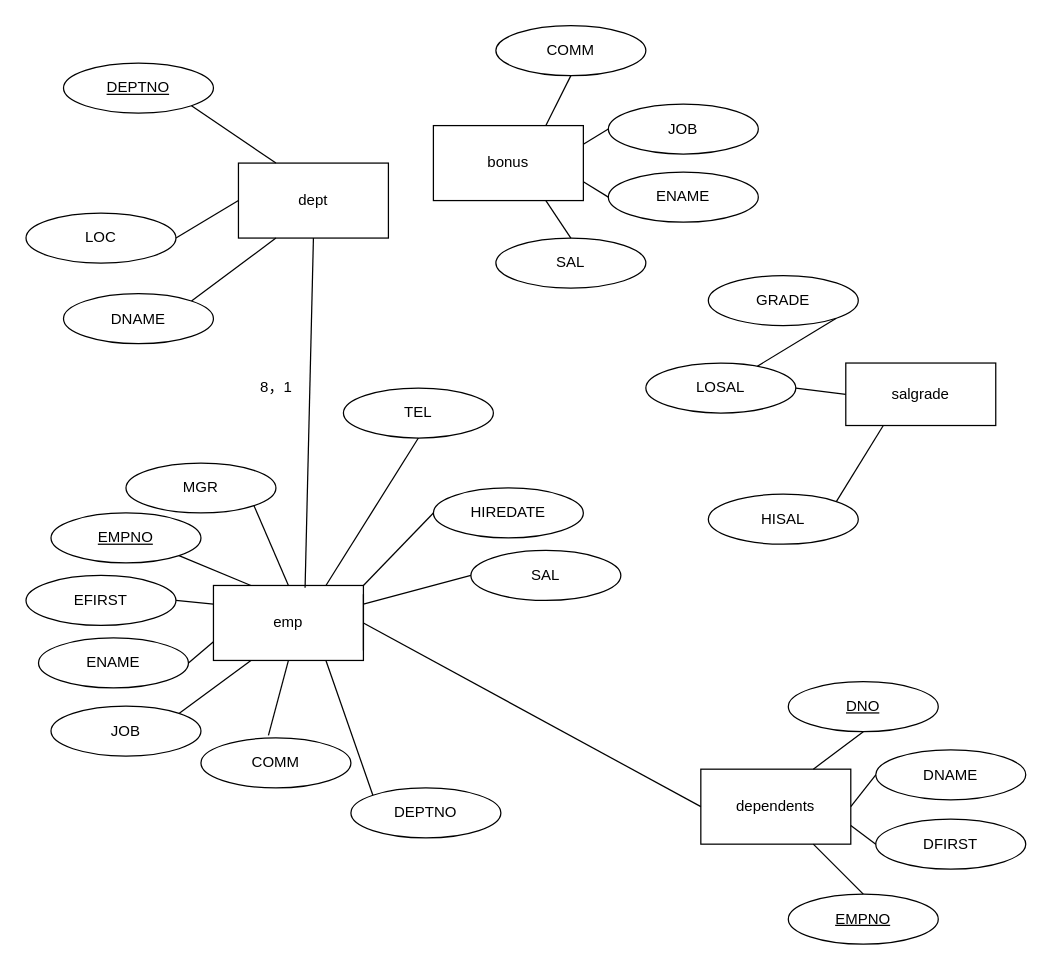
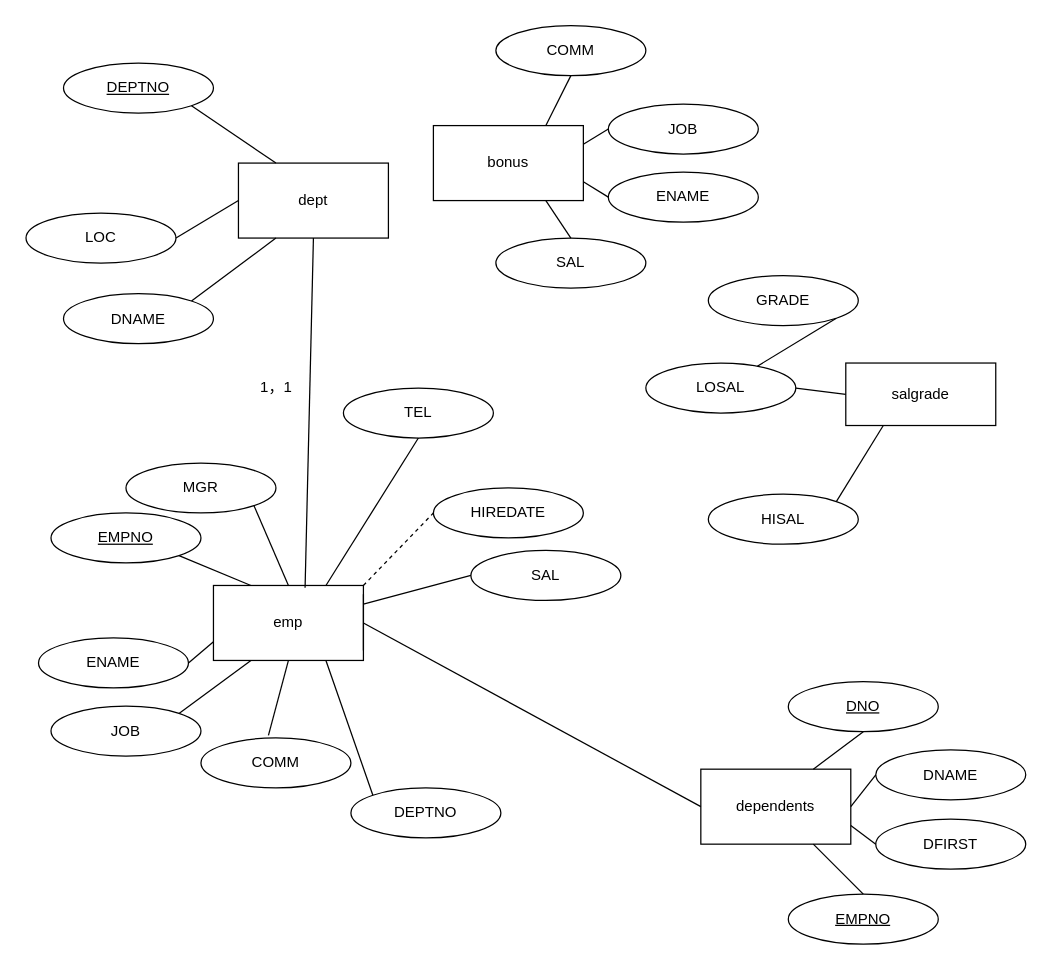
node "8，1": label "8，1" -> "1，1"
edge "HIREDATE" -- "emp": style solid -> dashed
node "EFIRST": removed
edge "EFIRST" -- "emp": removed
